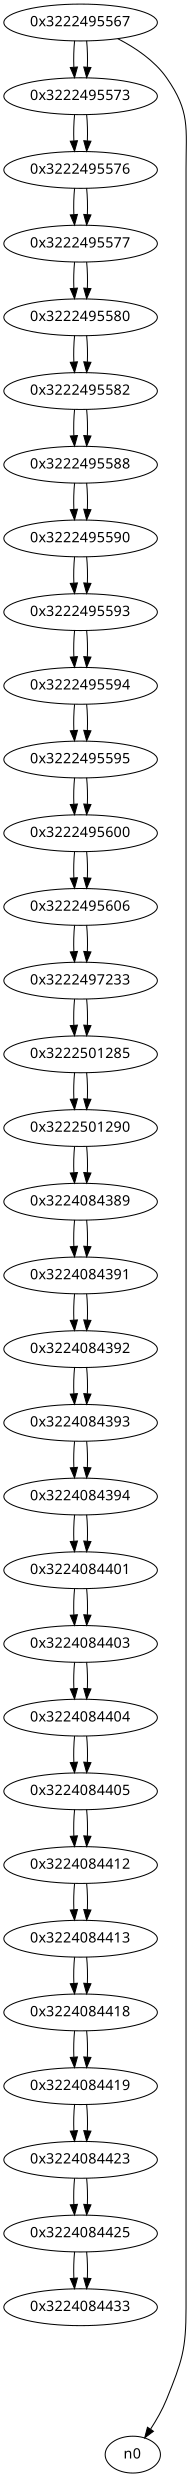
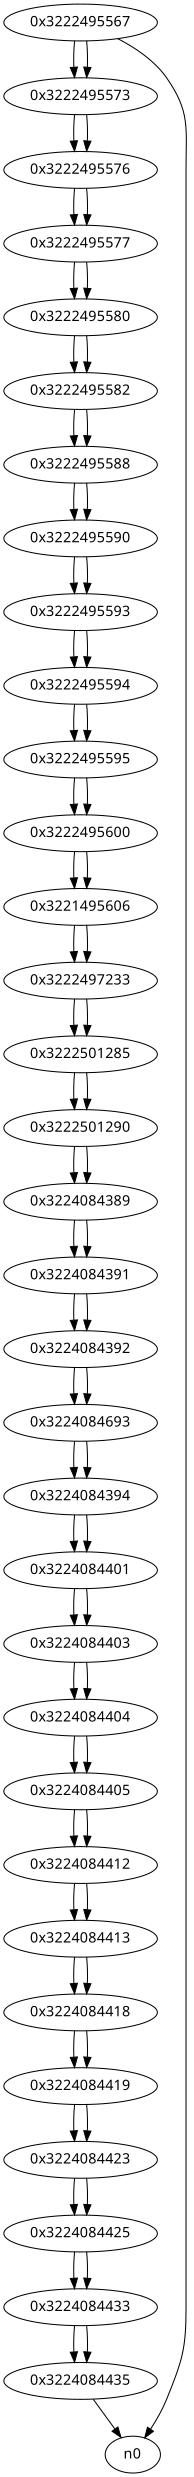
node "0x3222495606": label "0x3222495606" -> "0x3221495606"
node "0x3224084393": label "0x3224084393" -> "0x3224084693"
node "0x3224084435": added
